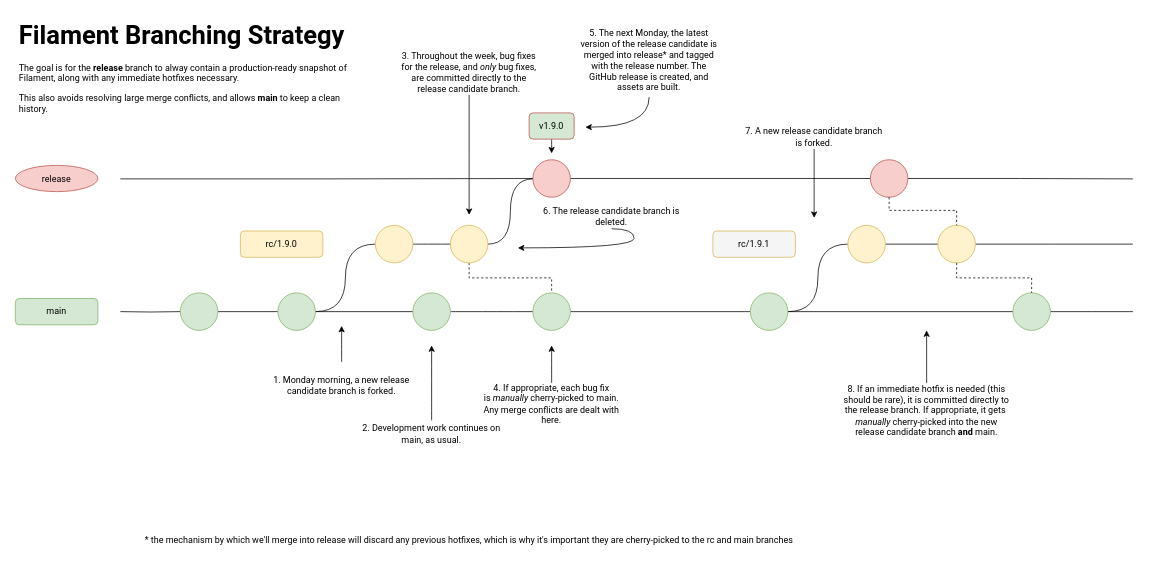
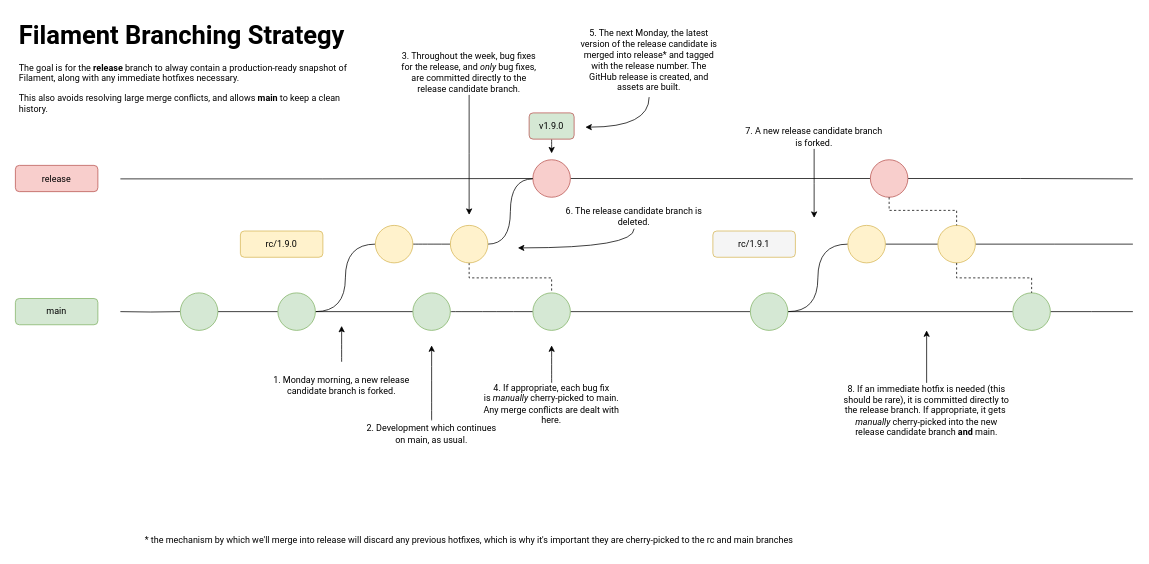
node "release": shape ellipse -> rounded rectangle
node "6. The release candidate branch is deleted.": moved (612, 216) -> (634, 216)
node "2. Development work continues on main, as usual.": label "2. Development work continues on main, as usual." -> "2. Development which continues on main, as usual."
